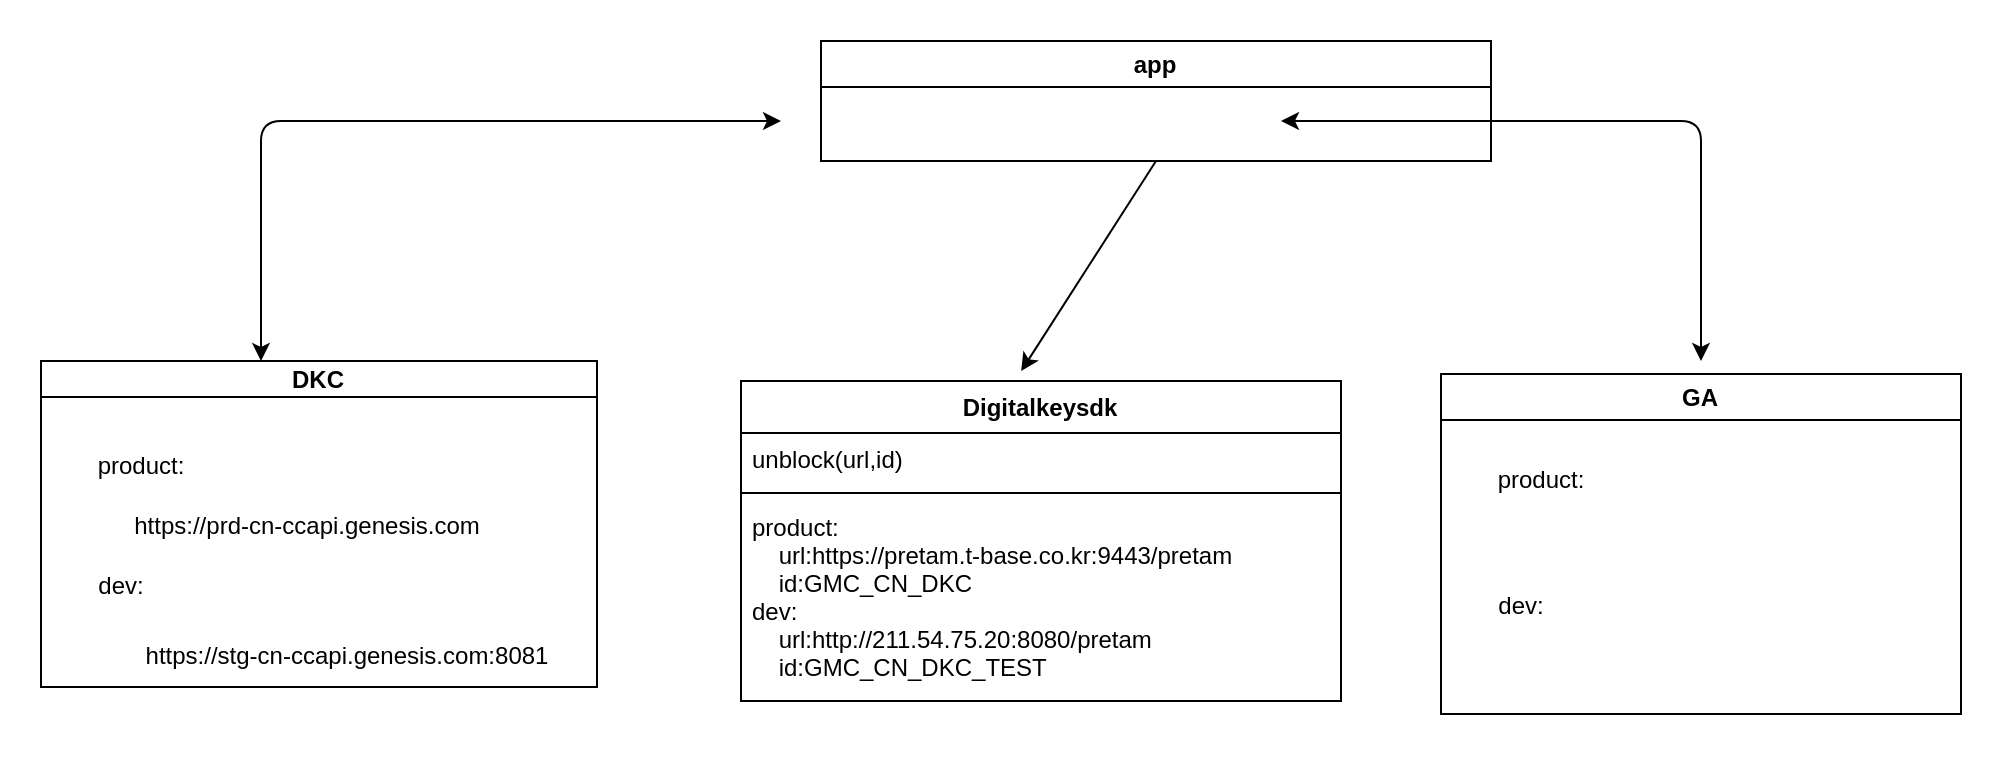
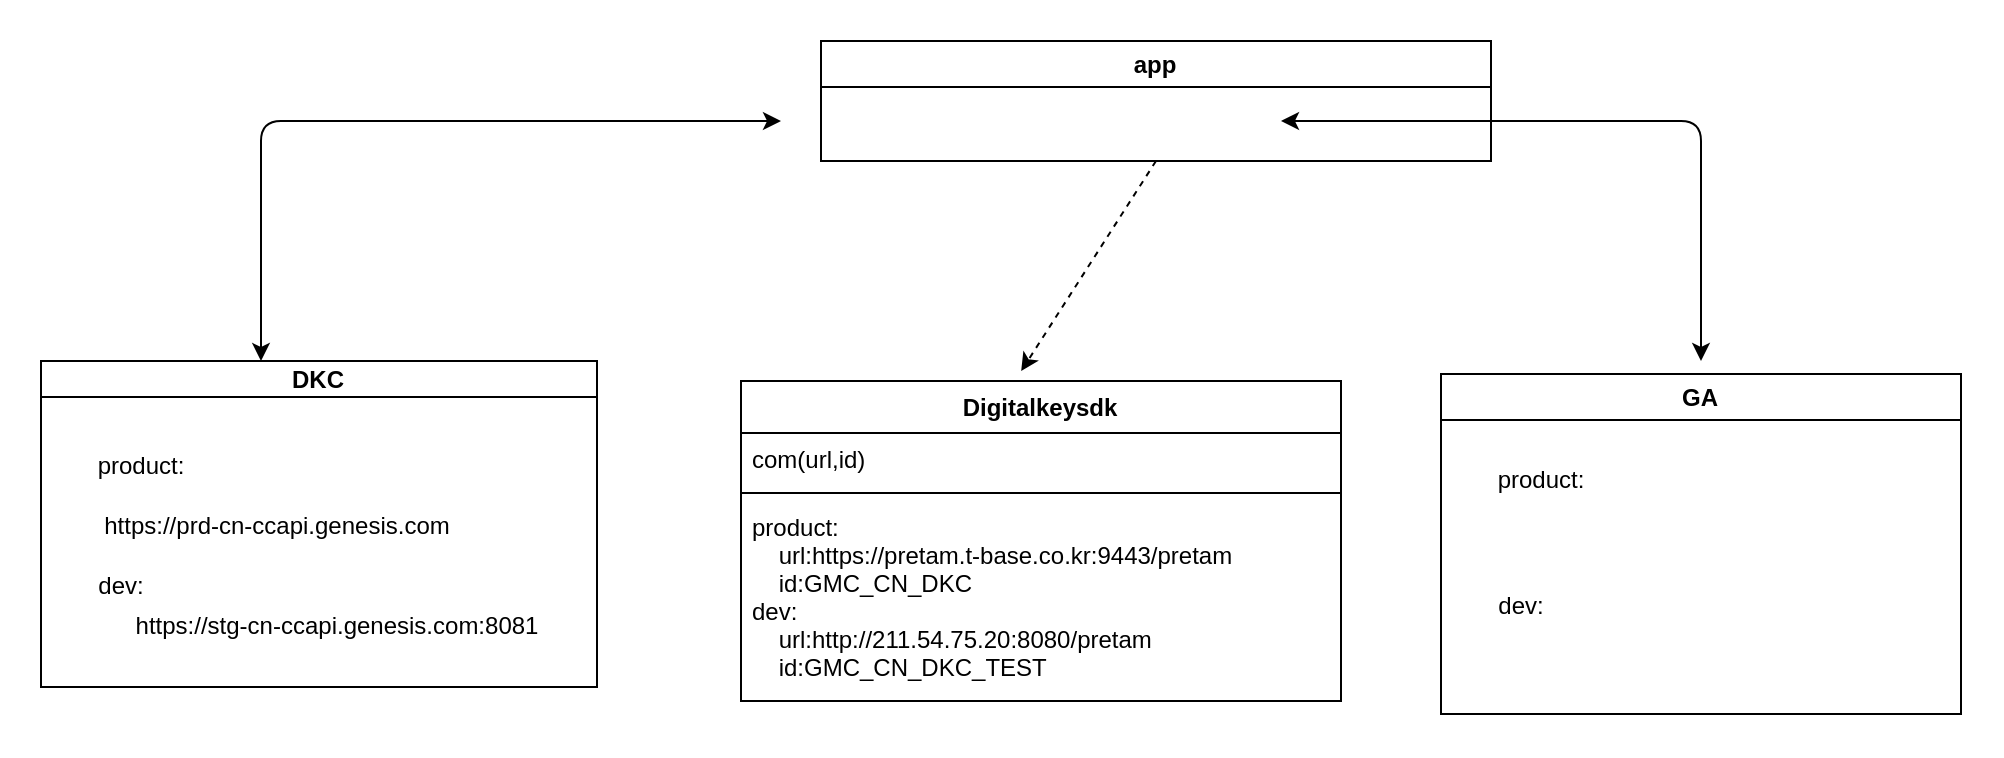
edge "app" -> "Digitalkeysdk": style solid -> dashed
node "unblock(url,id)": label "unblock(url,id)" -> "com(url,id)"
node "https://prd-cn-ccapi.genesis.com": moved (306, 527) -> (276, 527)
node "https://stg-cn-ccapi.genesis.com:8081": moved (346, 657) -> (336, 627)
